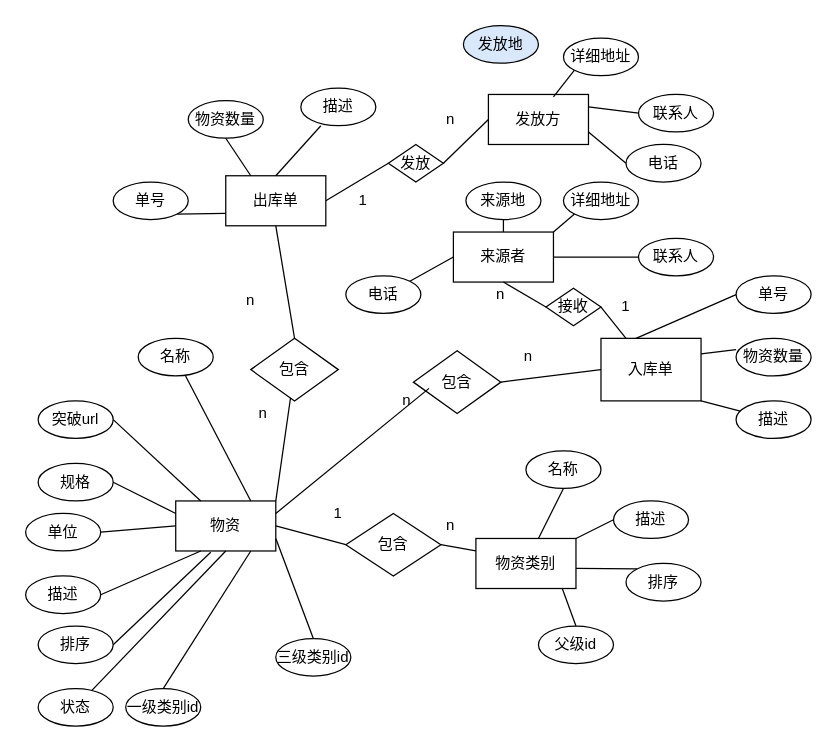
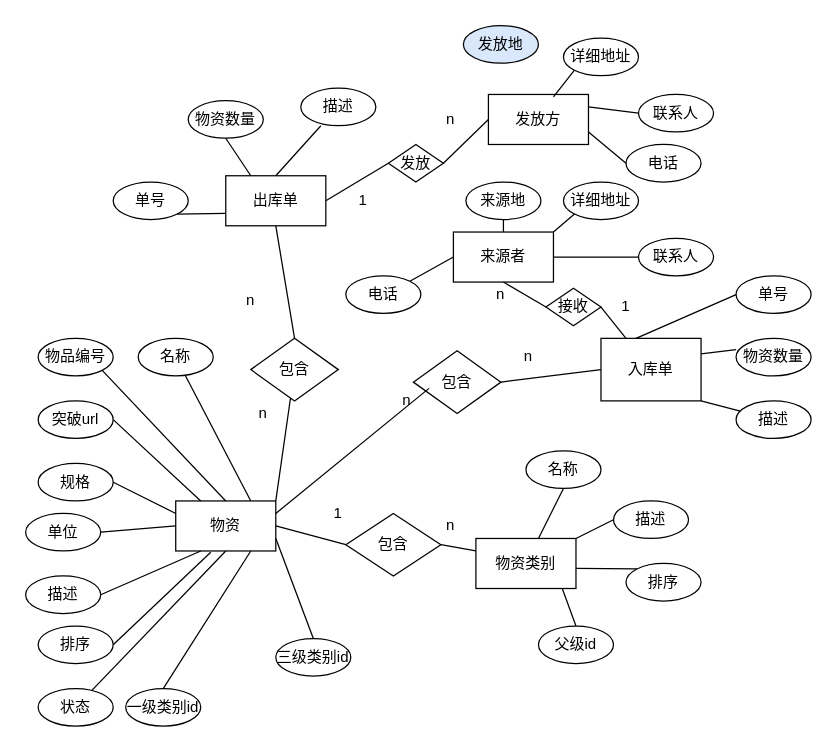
node "物品编号": added
edge "物品编号" -- "物资": added
